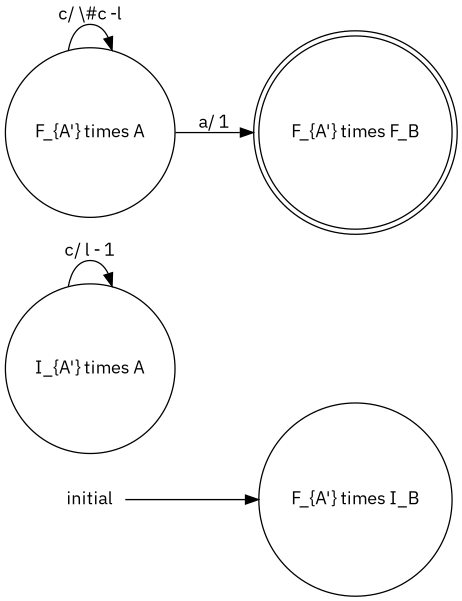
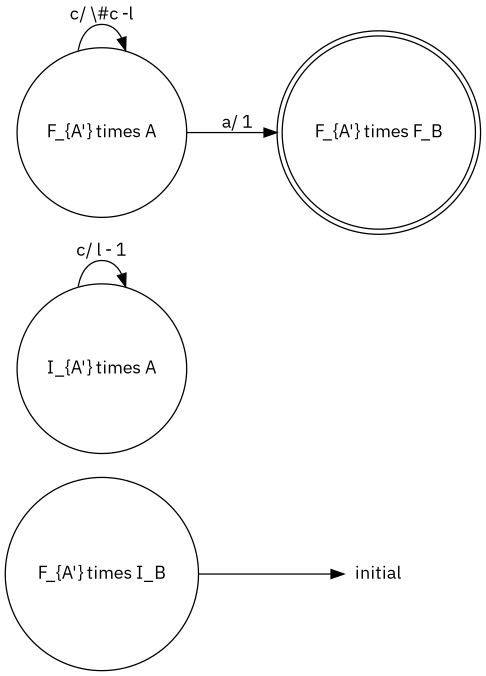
edge "initial" -> "F_{A'} times I_B": reversed
